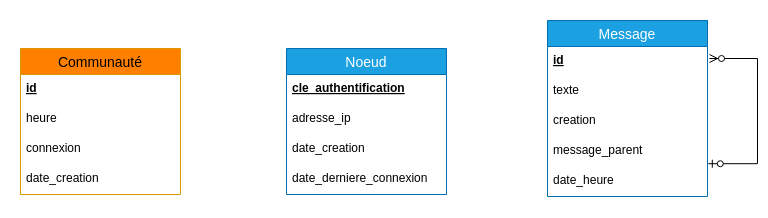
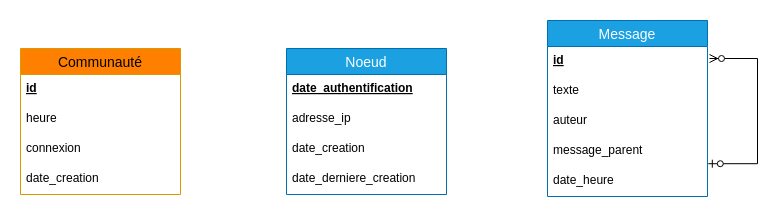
node "cle_authentification": label "cle_authentification" -> "date_authentification"
node "creation": label "creation" -> "auteur"
node "date_derniere_connexion": label "date_derniere_connexion" -> "date_derniere_creation"
